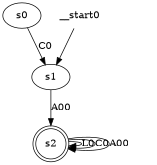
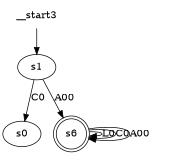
node "__start0": label "__start0" -> "__start3"
edge "s0" -> "s1": reversed
node "s2": label "s2" -> "s6"
